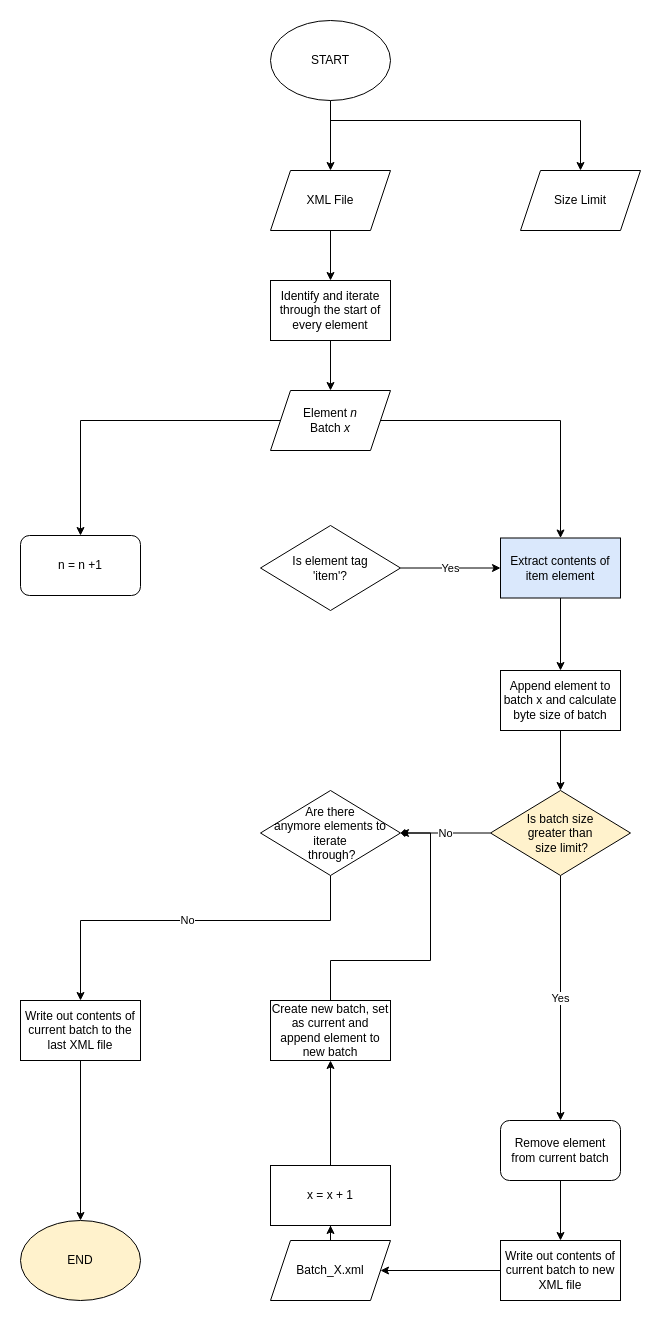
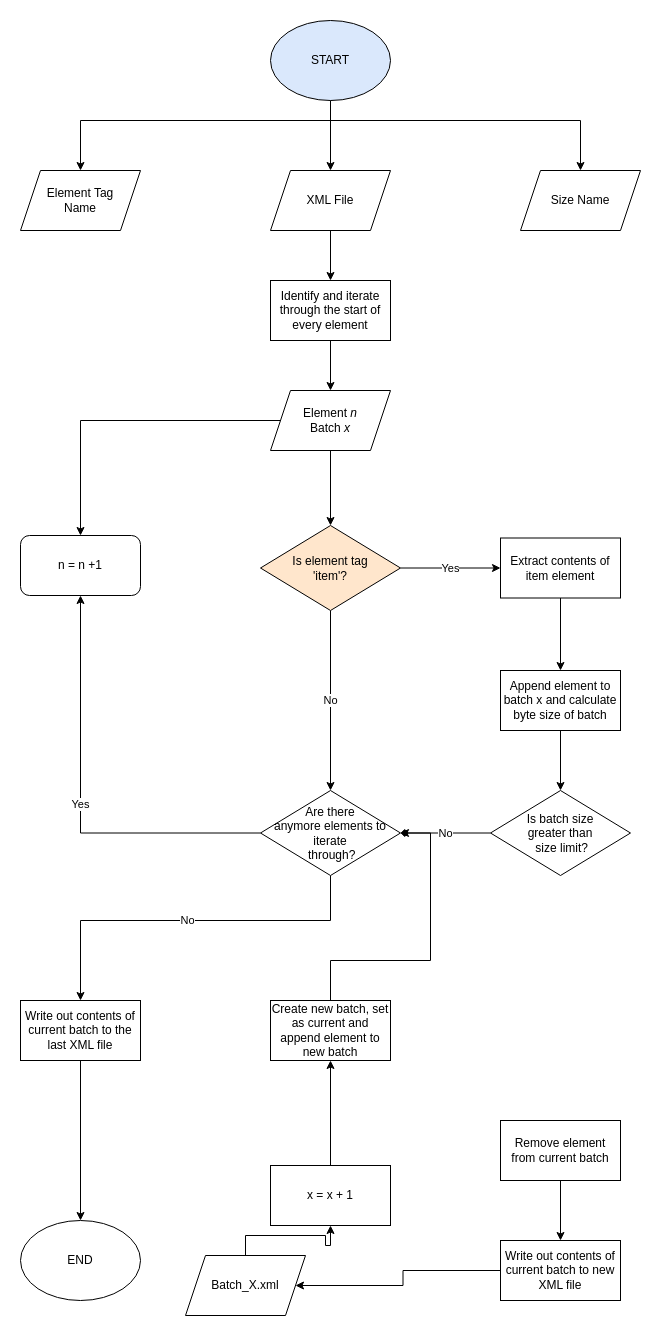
node "START": fillcolor #ffffff -> #dae8fc
edge "START" -> "Element Tag Name": added
node "Element Tag Name": added
node "Size Limit": label "Size Limit" -> "Size Name"
edge "Element n Batch x" -> "Extract contents of item element": now "Element n Batch x" -> "Is element tag 'item'?"
node "Is element tag 'item'?": fillcolor #ffffff -> #ffe6cc
node "Extract contents of item element": fillcolor #dae8fc -> #ffffff
edge "Is element tag 'item'?" -> "Are there anymore elements to iterate through?": added, label "No"
edge "Are there anymore elements to iterate through?" -> "n = n +1": added, label "Yes"
node "Is batch size greater than size limit?": fillcolor #fff2cc -> #ffffff
edge "Is batch size greater than size limit?" -> "Remove element from current batch": removed, label "Yes"
node "Remove element from current batch": shape rounded rectangle -> rectangle
node "END": fillcolor #fff2cc -> #ffffff
node "Batch_X.xml": moved (331, 1271) -> (246, 1286)
